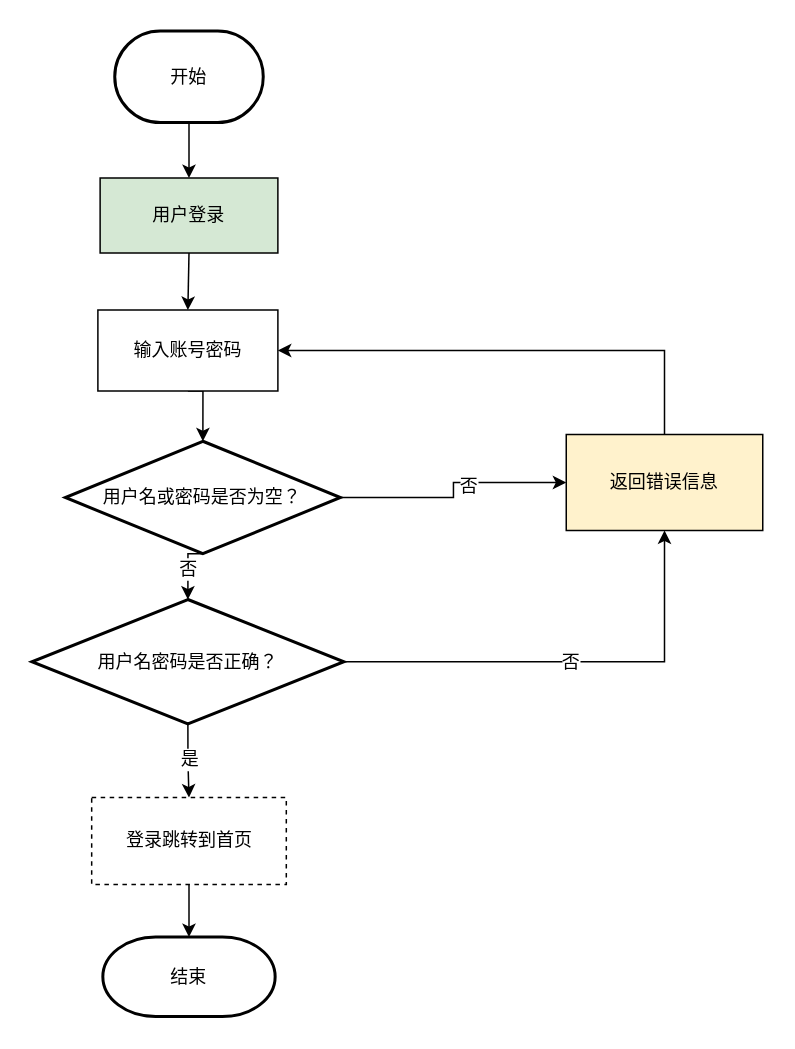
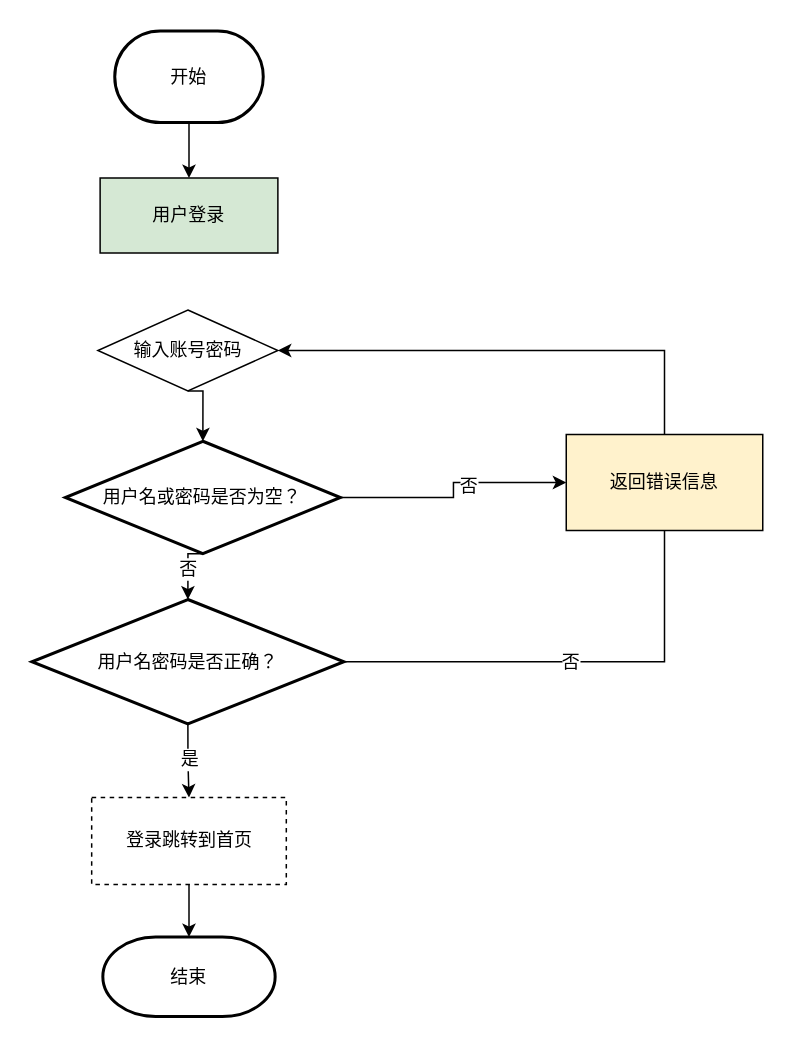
edge "用户登录" -> "输入账号密码": removed
node "输入账号密码": shape rectangle -> diamond
edge "用户名密码是否正确？" -> "返回错误信息": arrowhead classic -> none
